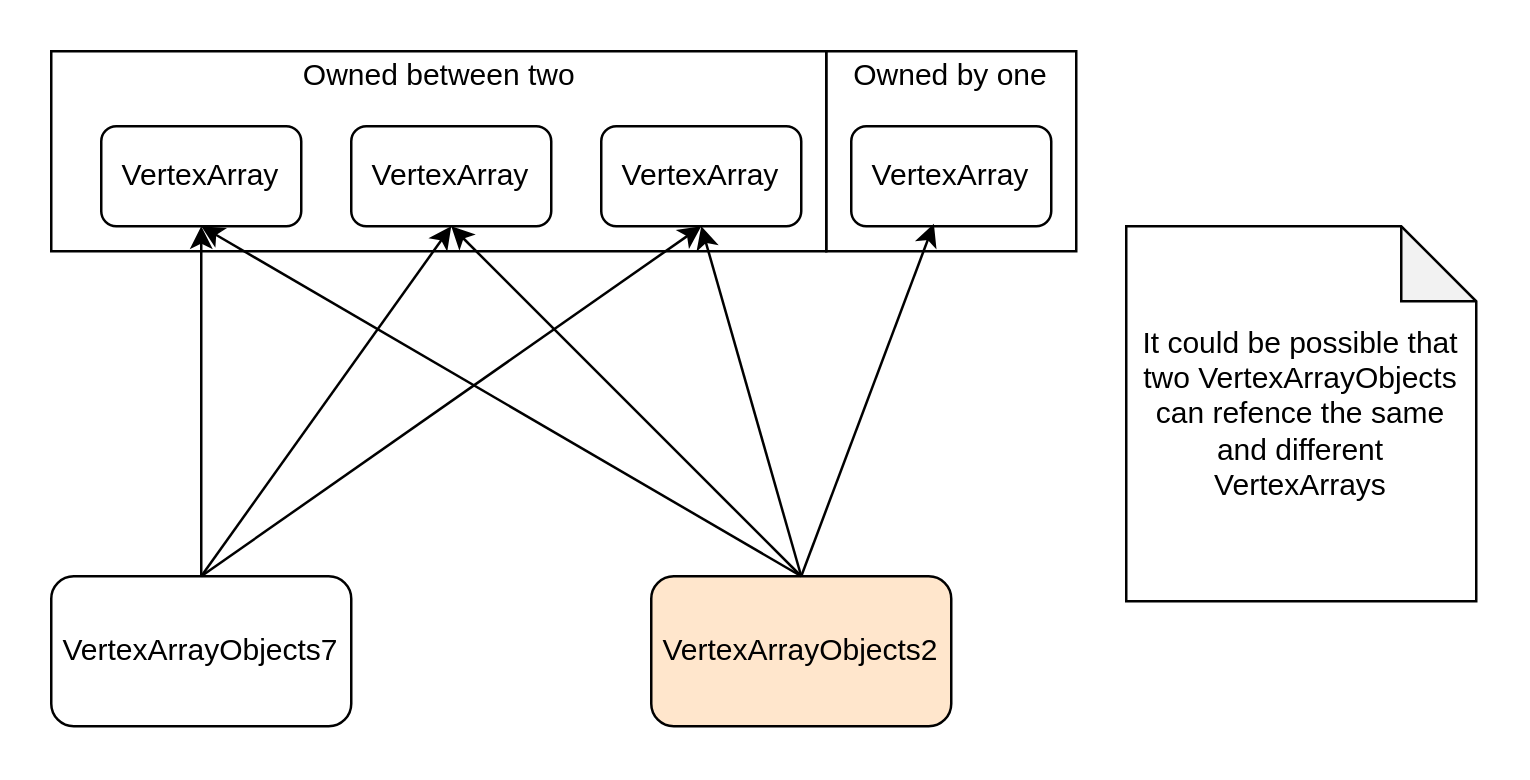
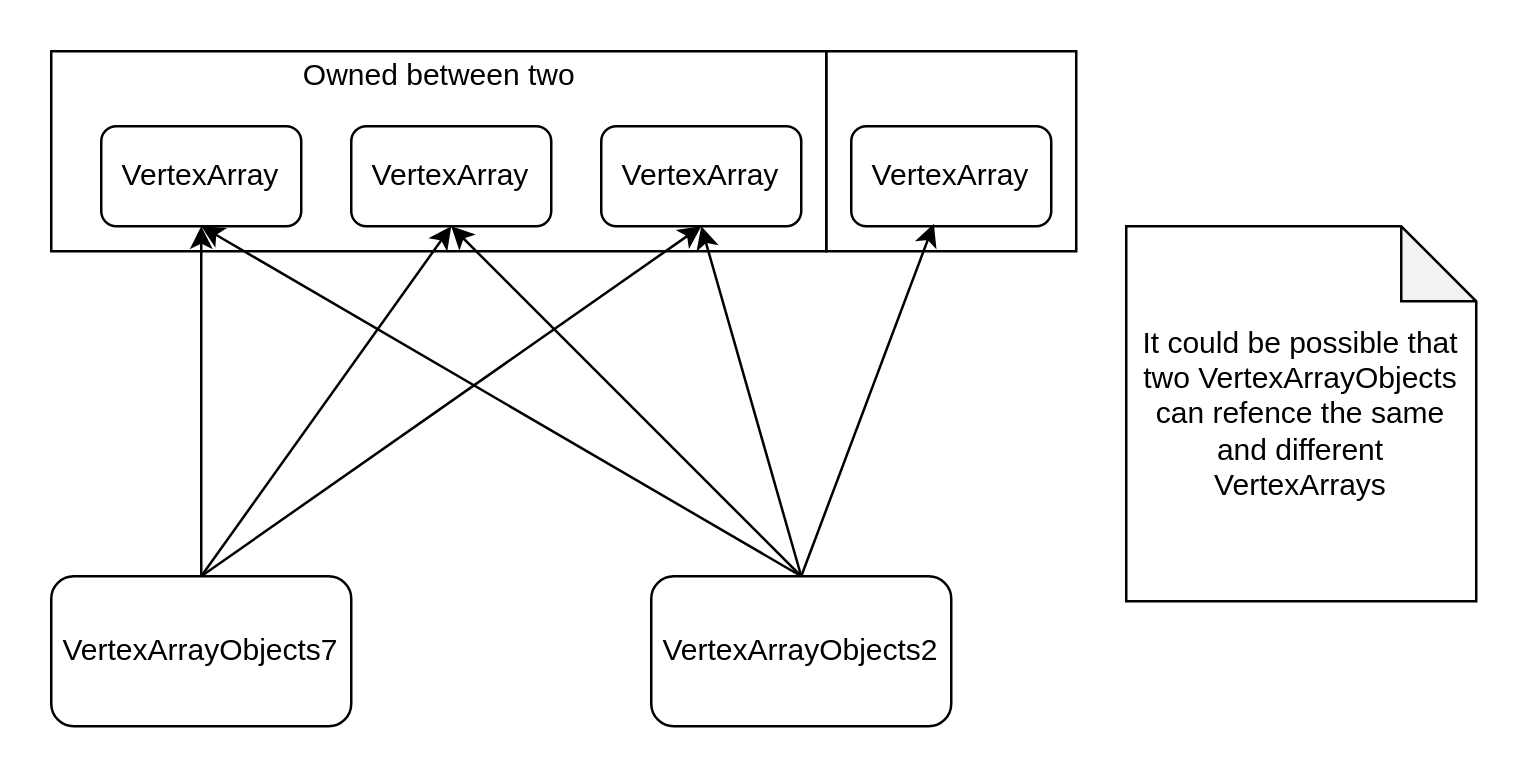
node "Owned by one": removed
node "VertexArrayObjects2": fillcolor #ffe6cc -> #ffffff
